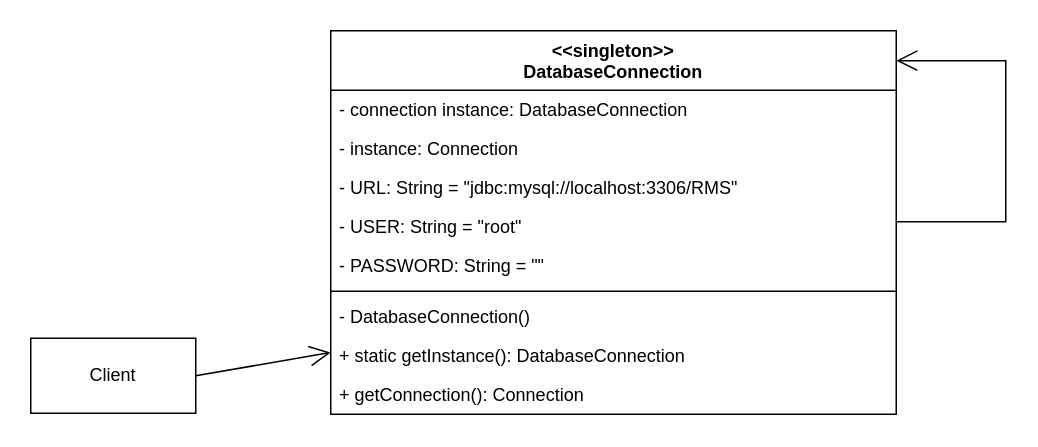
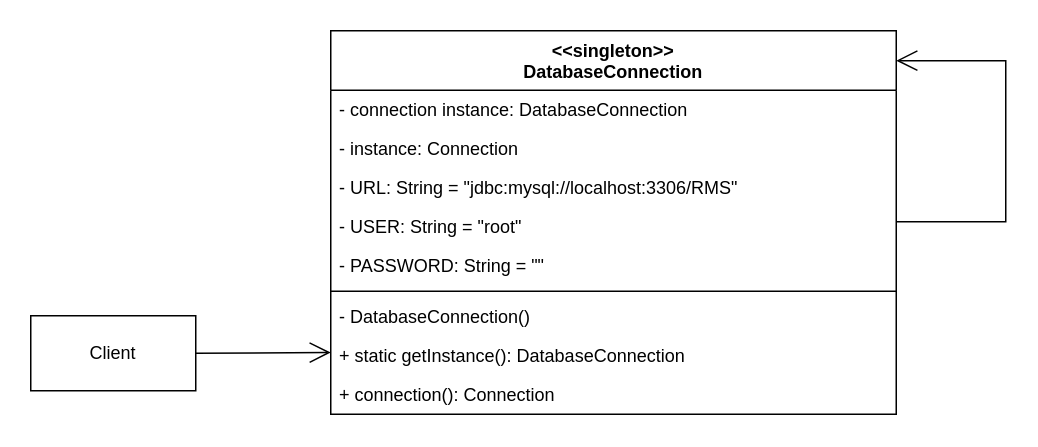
node "Client": moved (113, 376) -> (113, 353)
node "+ getConnection(): Connection": label "+ getConnection(): Connection" -> "+ connection(): Connection"
